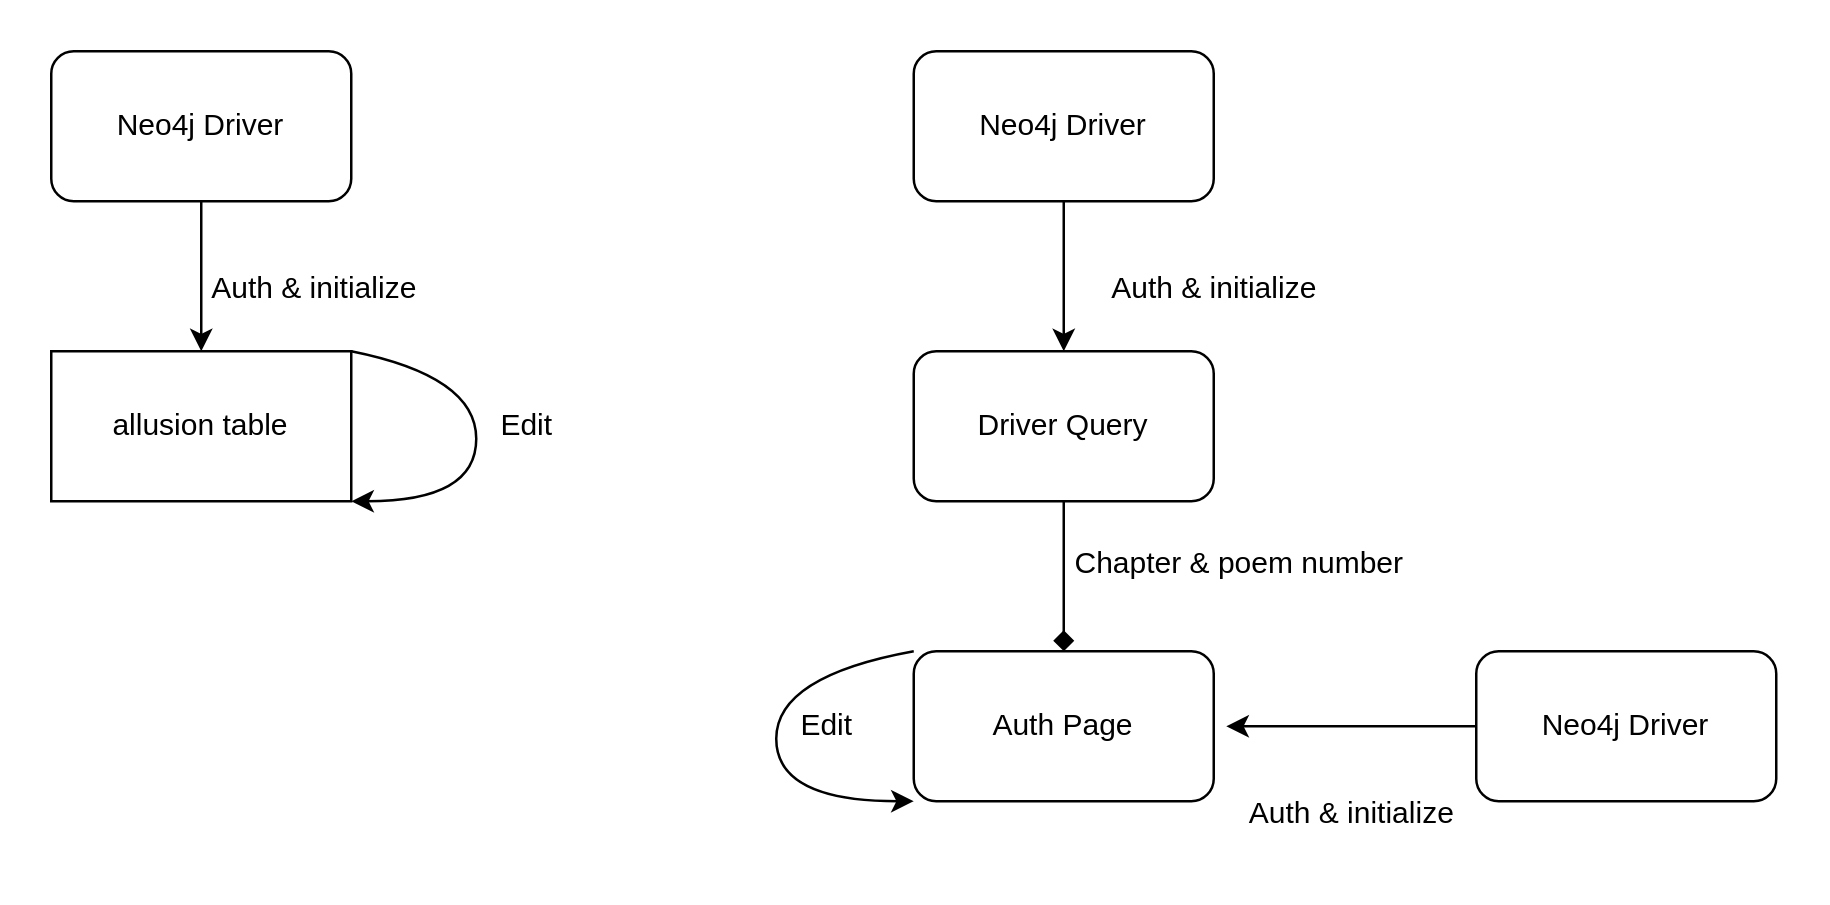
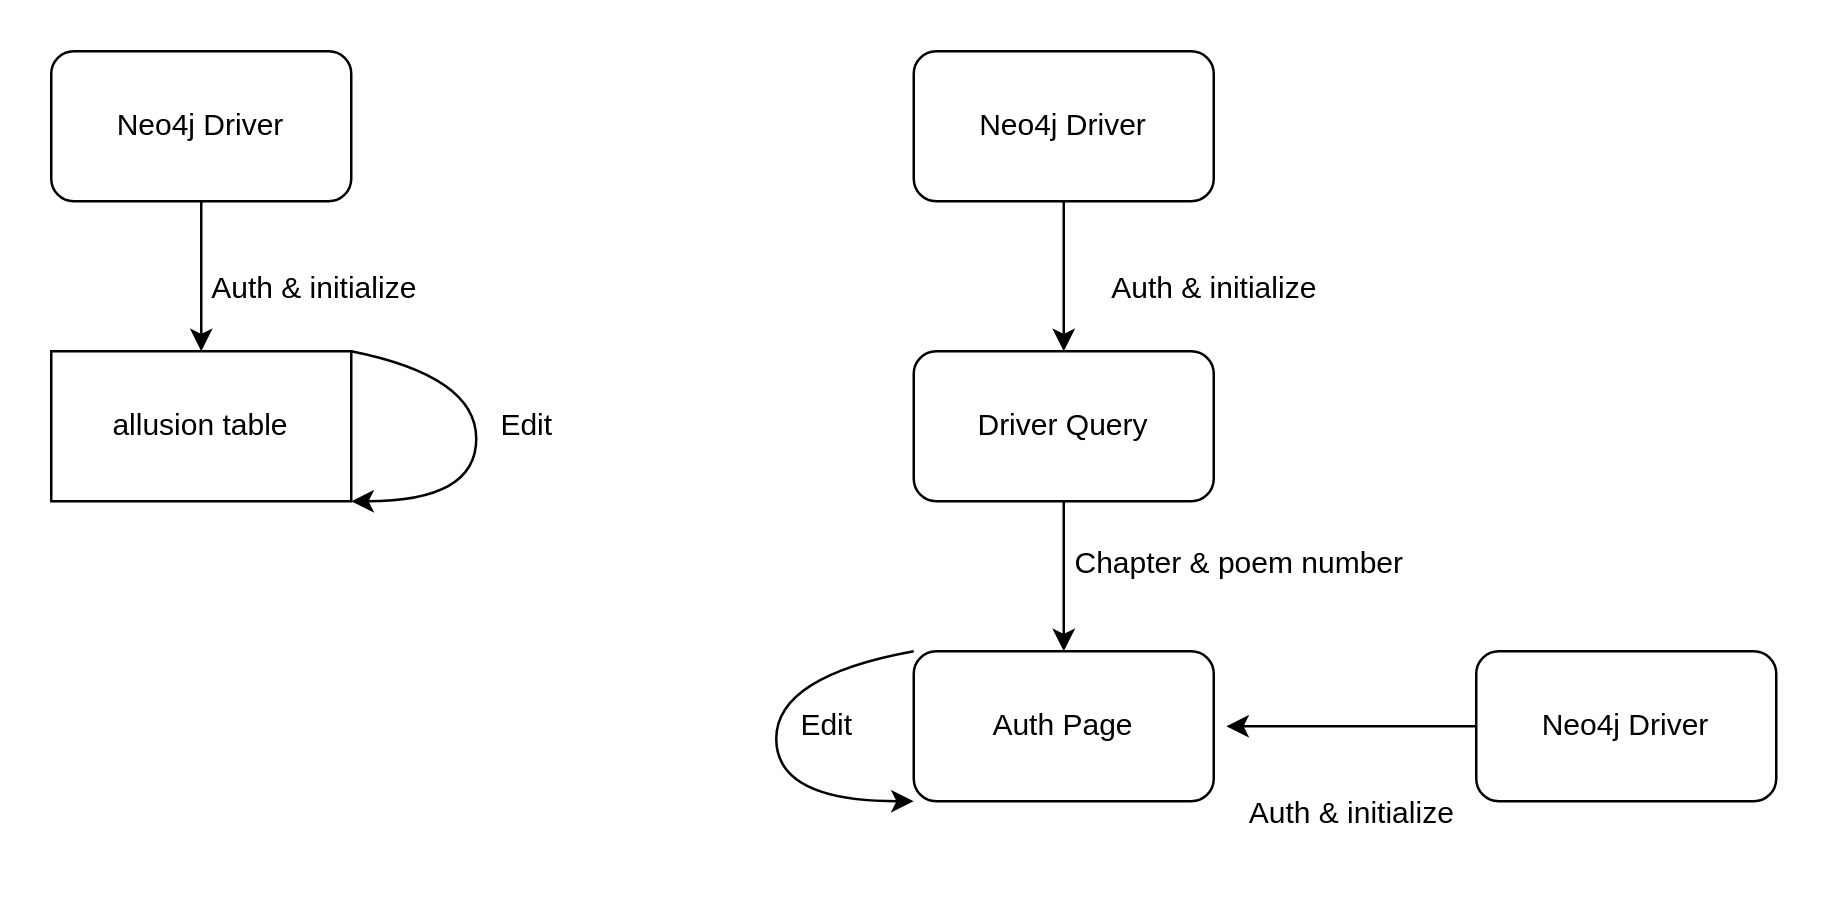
edge "Driver Query" -> "Auth Page": arrowhead diamond -> classic
